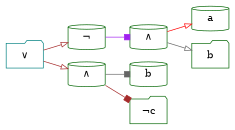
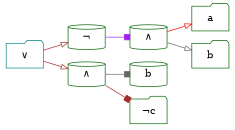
node "a": shape cylinder -> folder
